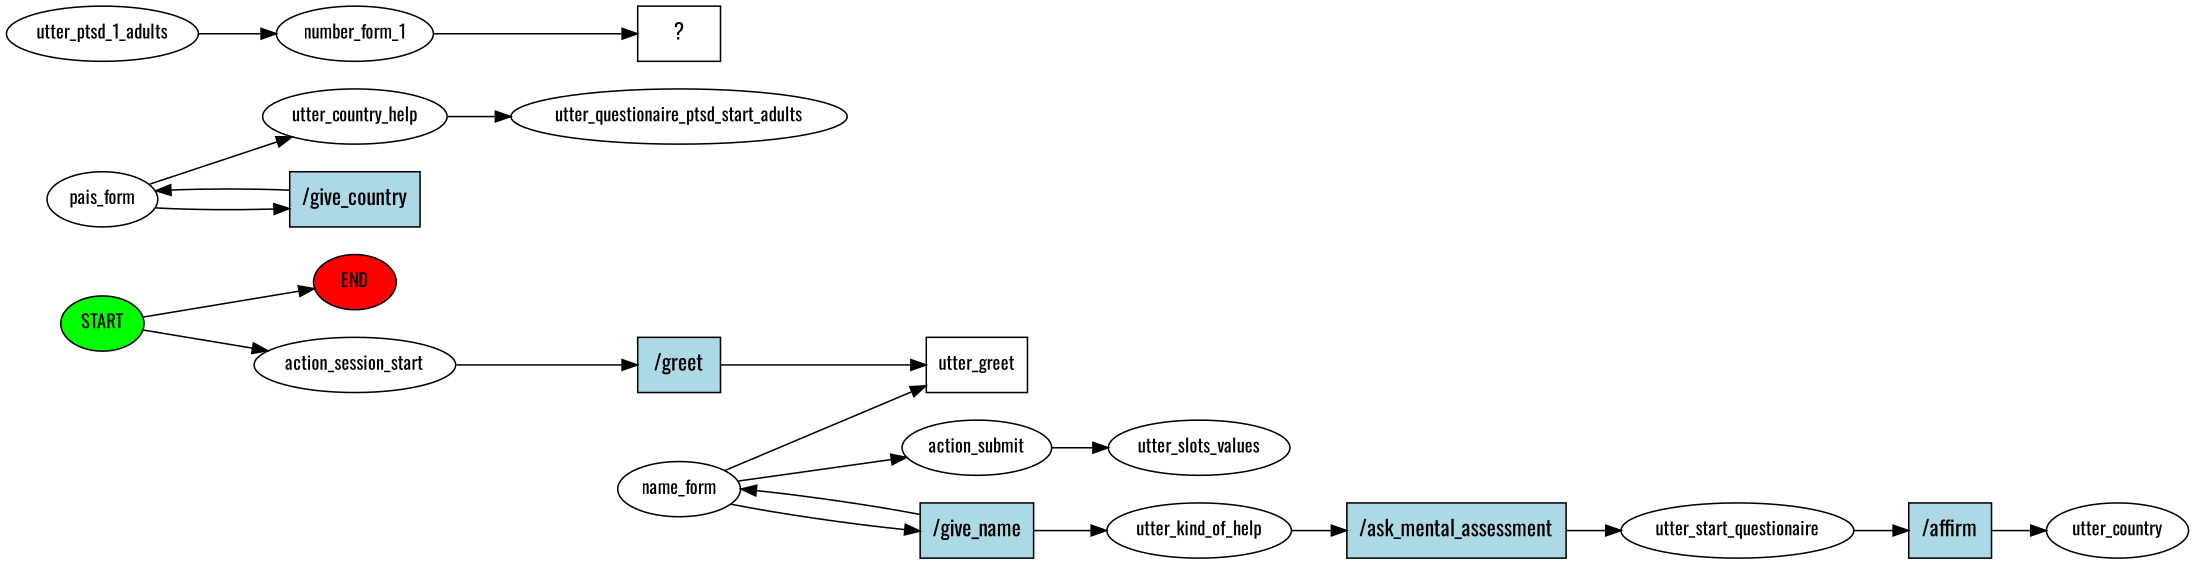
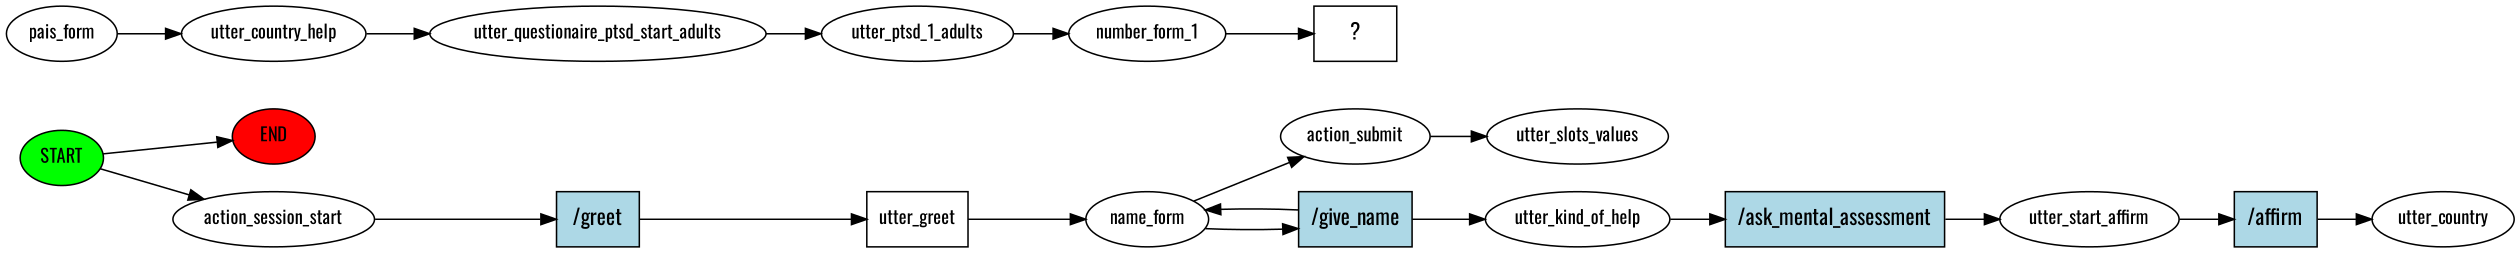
edge "utter_questionaire_ptsd_start_adults" -> "utter_ptsd_1_adults": added
node "/give_country": removed
edge "name_form" -> "utter_greet": reversed
node "utter_start_questionaire": label "utter_start_questionaire" -> "utter_start_affirm"
